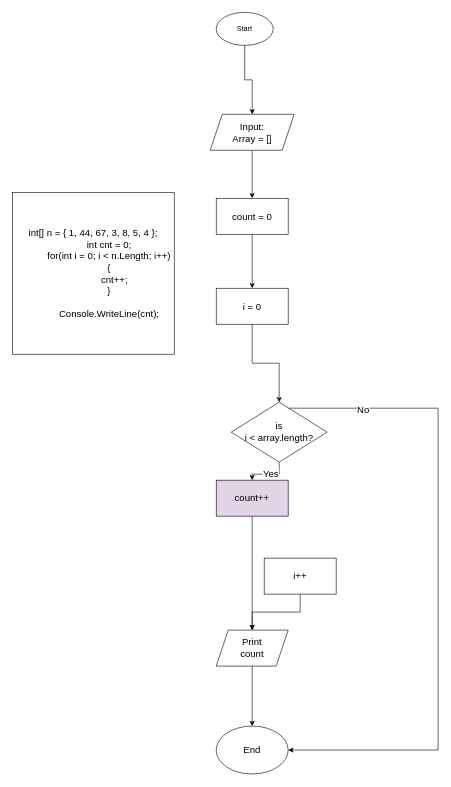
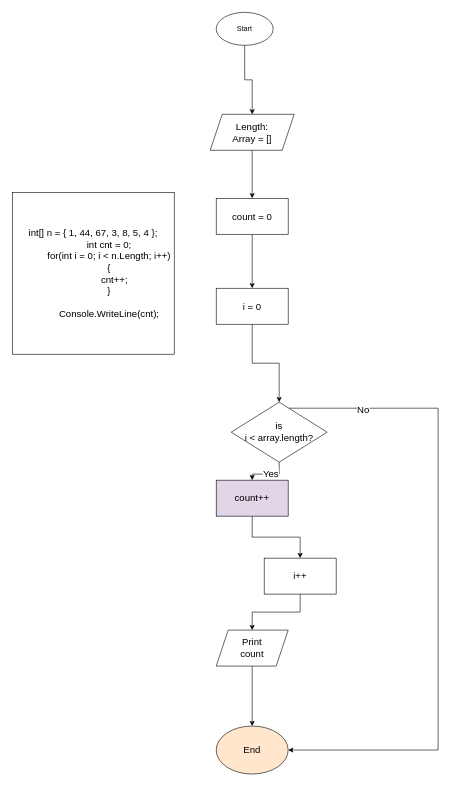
node "Input:Array = []": label "Input:Array = []" -> "Length:Array = []"
edge "count++" -> "Print count": now "count++" -> "i++"
node "End": fillcolor #ffffff -> #ffe6cc
